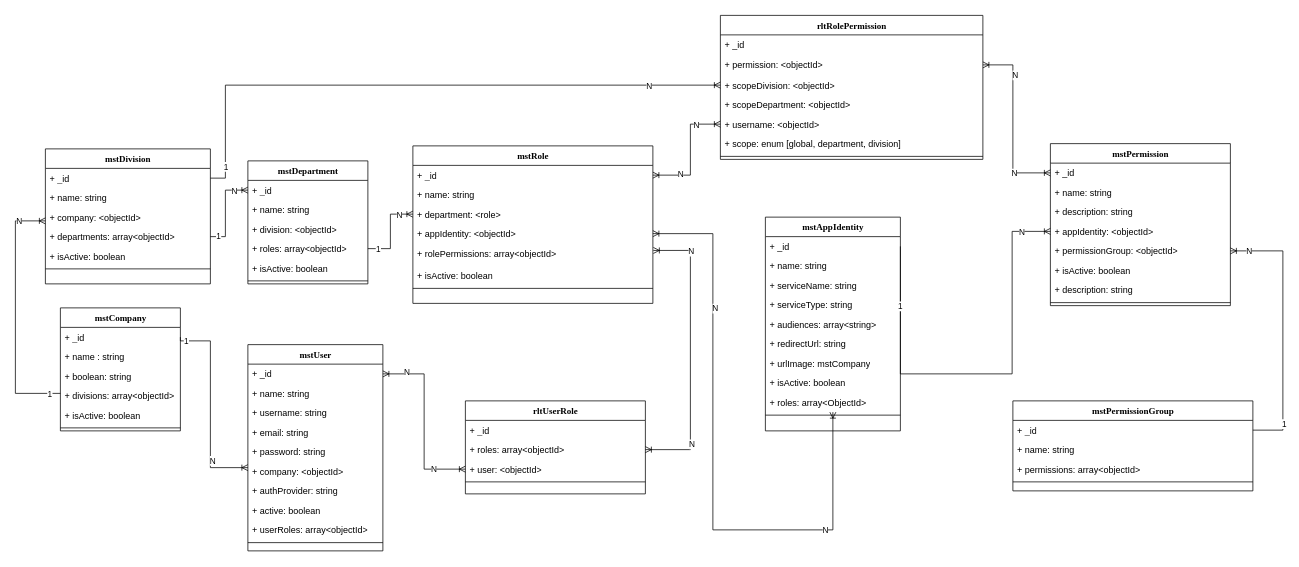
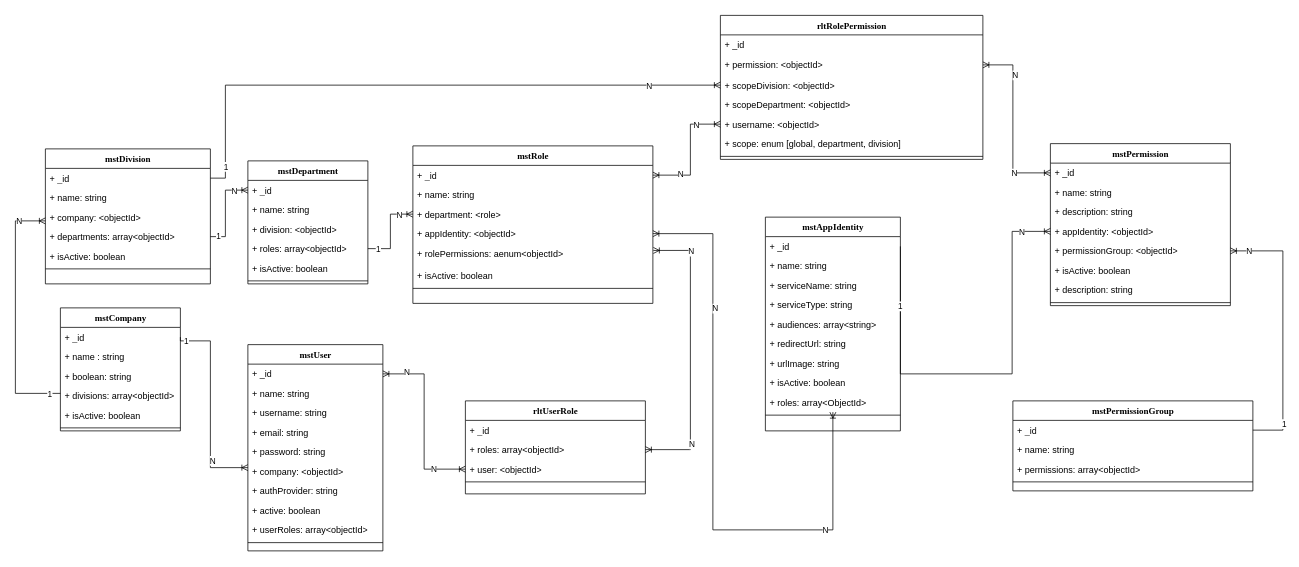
node "+ rolePermissions: array<objectId>": label "+ rolePermissions: array<objectId>" -> "+ rolePermissions: aenum<objectId>"
node "+ urlImage: mstCompany": label "+ urlImage: mstCompany" -> "+ urlImage: string"
